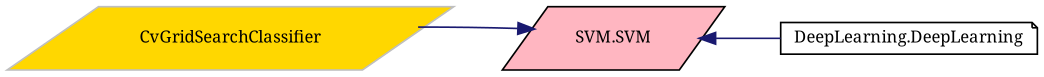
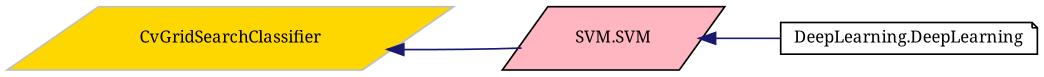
edge "CvGridSearchClassifier" -> "SVM.SVM": reversed
